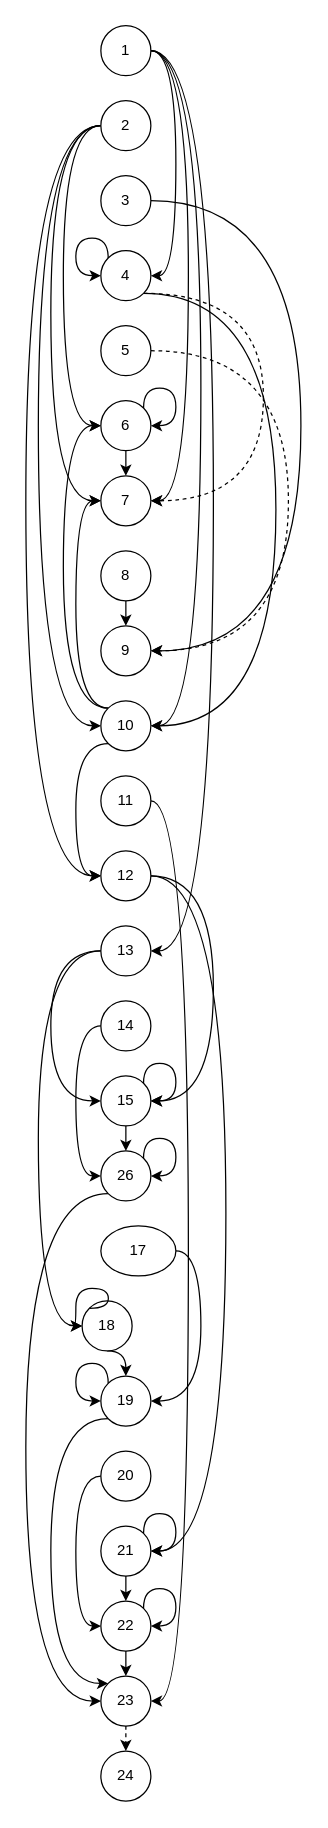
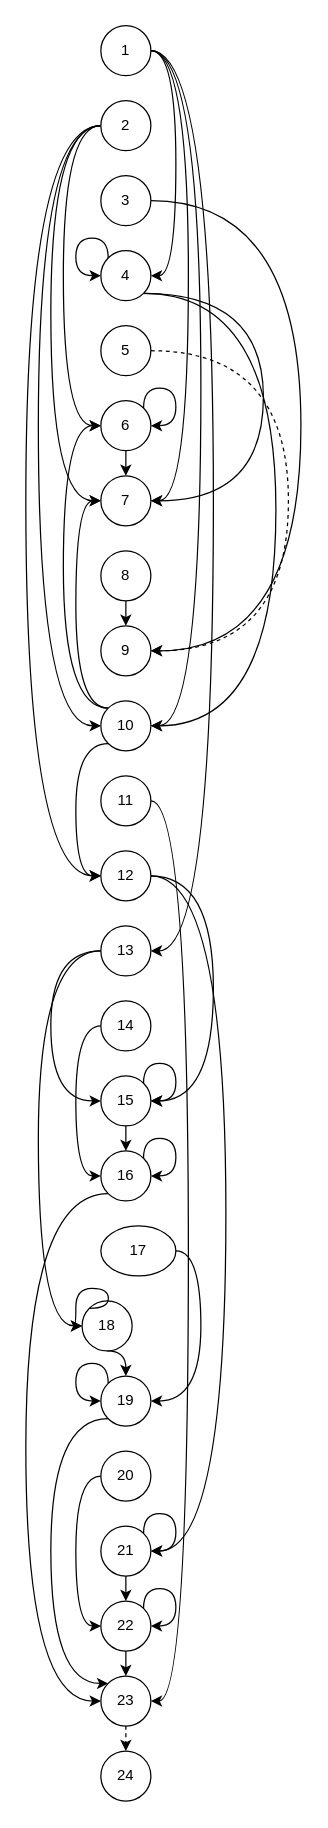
edge "4" -> "7": style dashed -> solid
node "26": label "26" -> "16"
